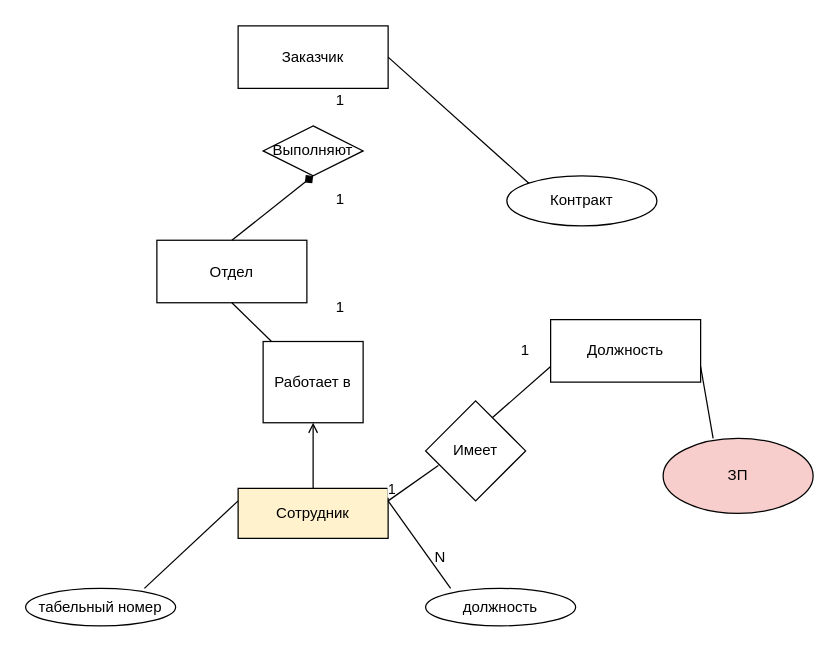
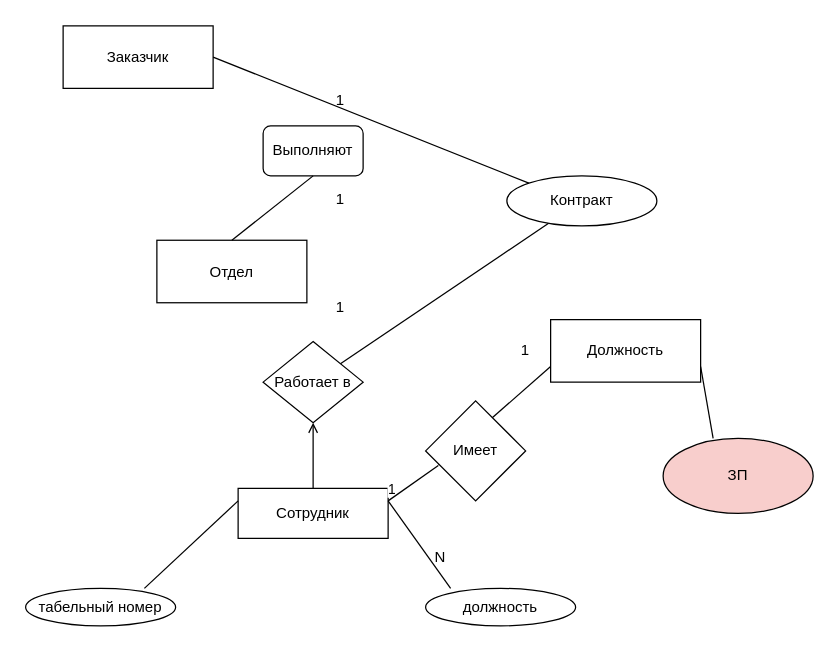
node "Заказчик": moved (313, 57) -> (138, 57)
node "Выполняют": shape diamond -> rounded rectangle
edge "Отдел" -> "Выполняют": arrowhead diamond -> none
edge "Отдел" -- "Работает в": now "Контракт" -- "Работает в"
node "Работает в": shape rectangle -> diamond
node "Сотрудник": fillcolor #fff2cc -> #ffffff
